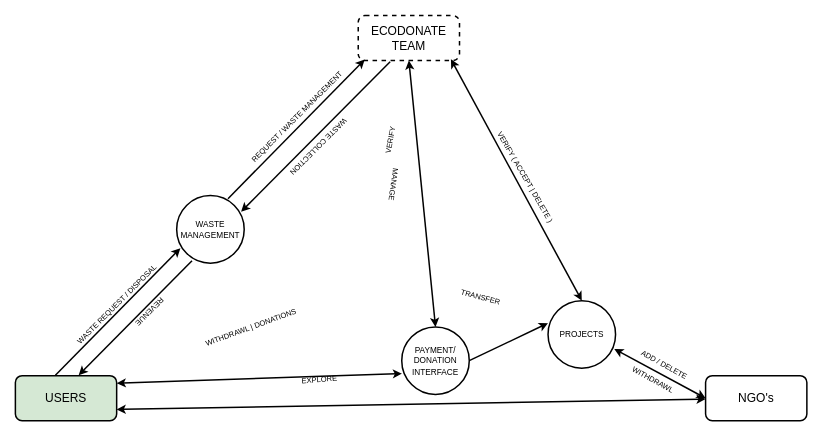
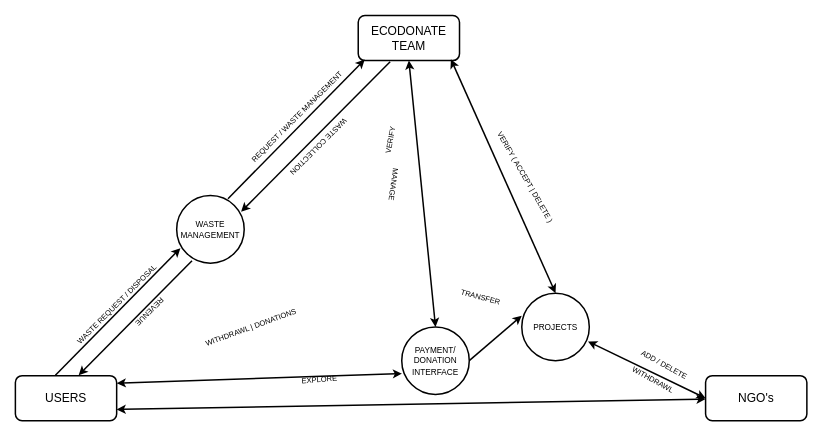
node "ECODONATE TEAM": style dashed -> solid
node "PROJECTS": moved (582, 334) -> (555, 327)
node "USERS": fillcolor #d5e8d4 -> #ffffff
